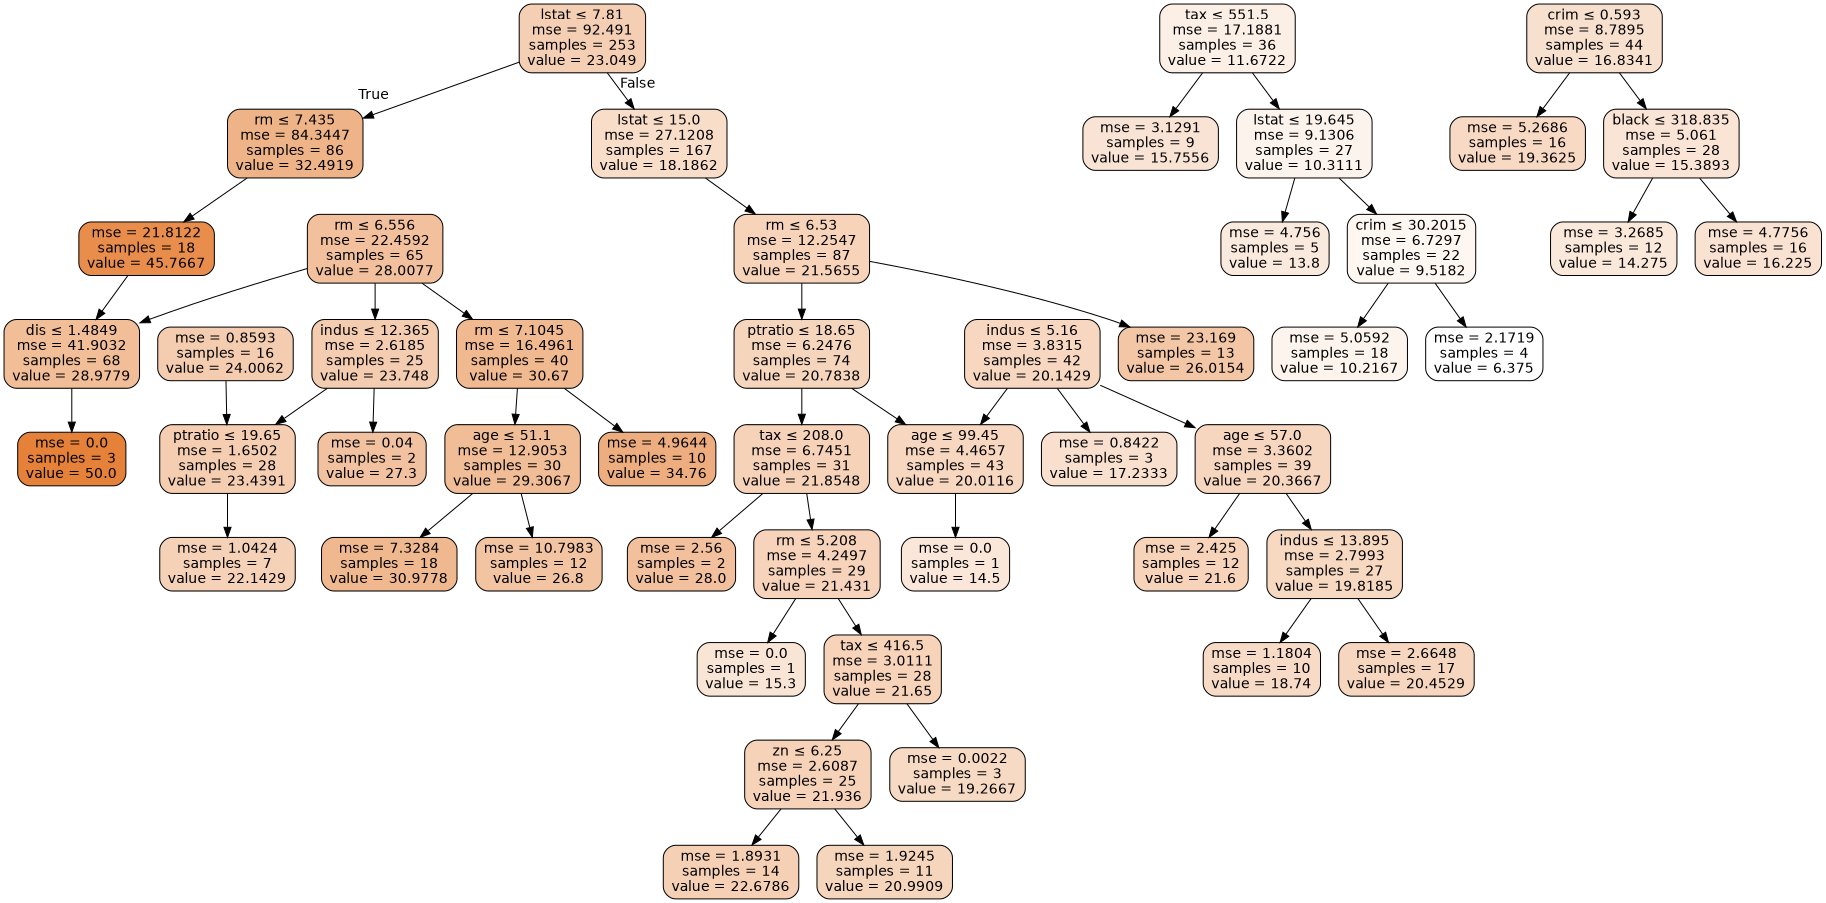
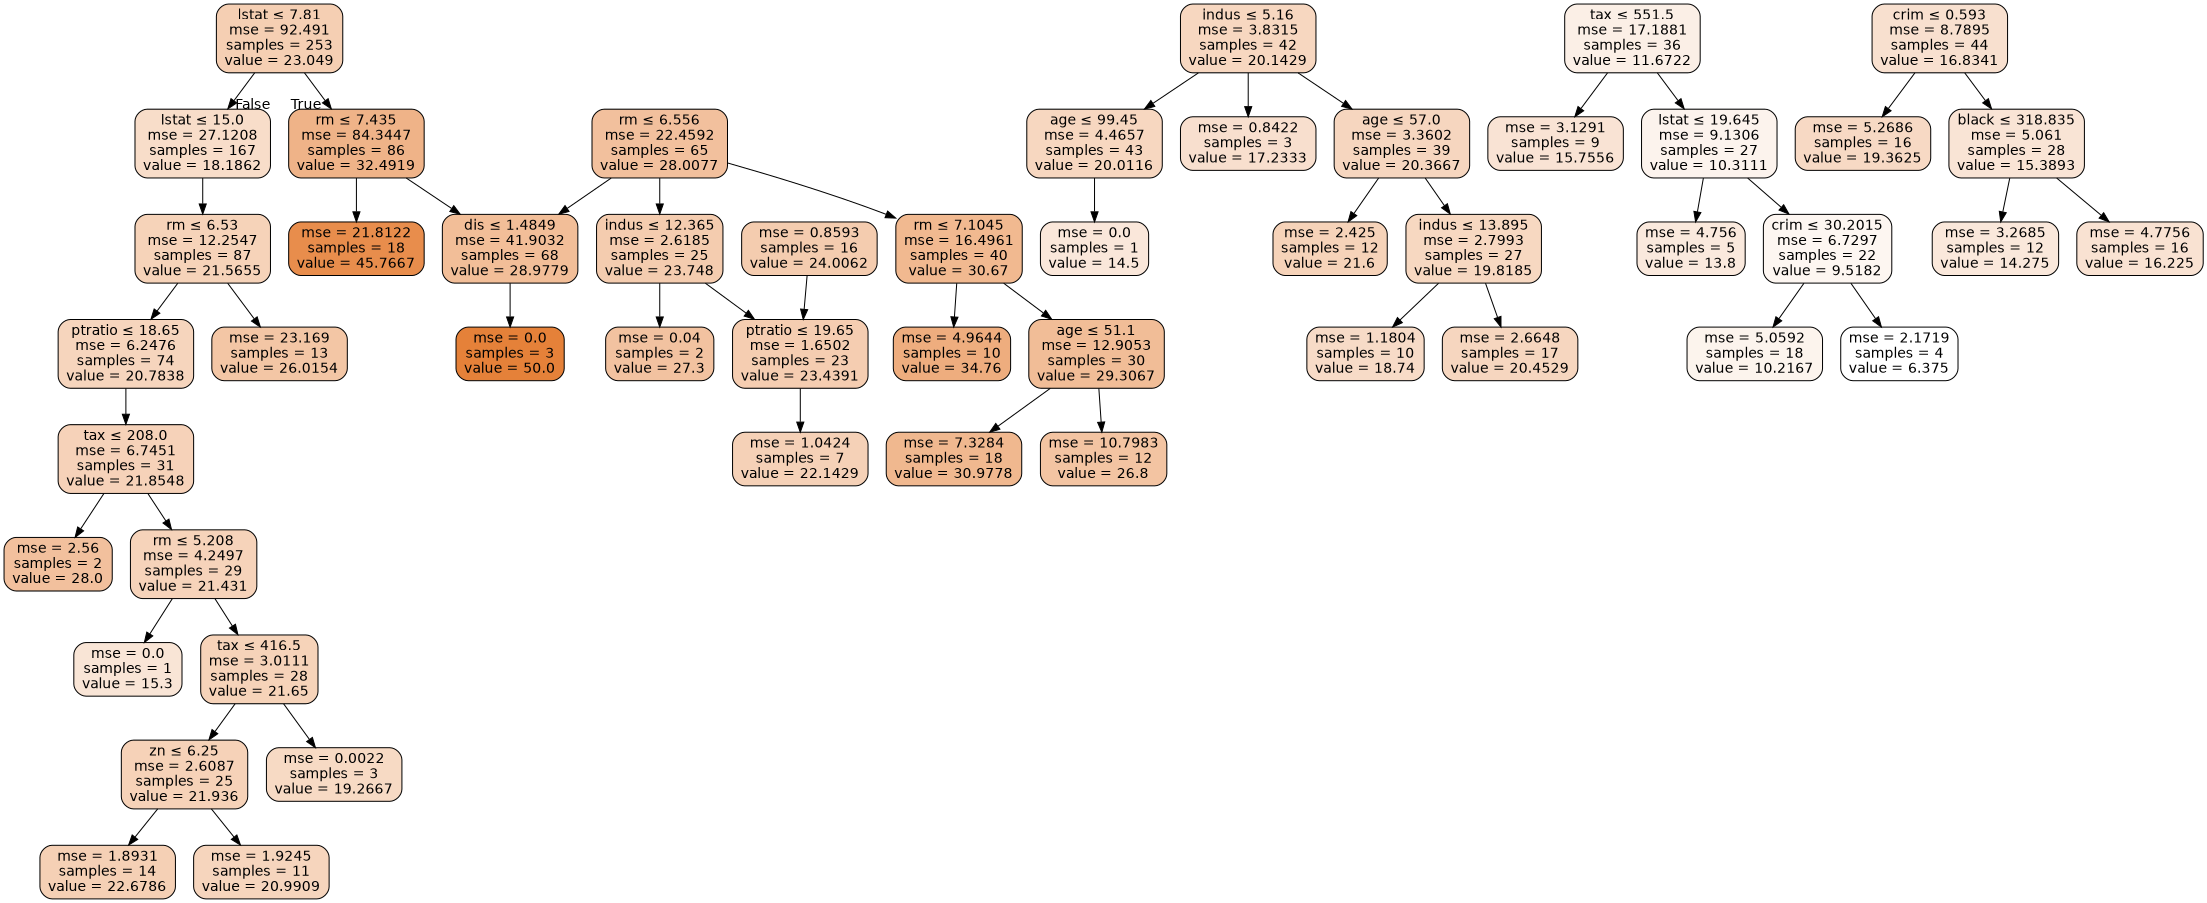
edge "mse = 21.8122" -> "dis ≤ 1.4849": now "rm ≤ 7.435" -> "dis ≤ 1.4849"
edge "ptratio ≤ 18.65" -> "age ≤ 99.45": removed
node "ptratio ≤ 19.65": text "samples = 28" -> "samples = 23"
